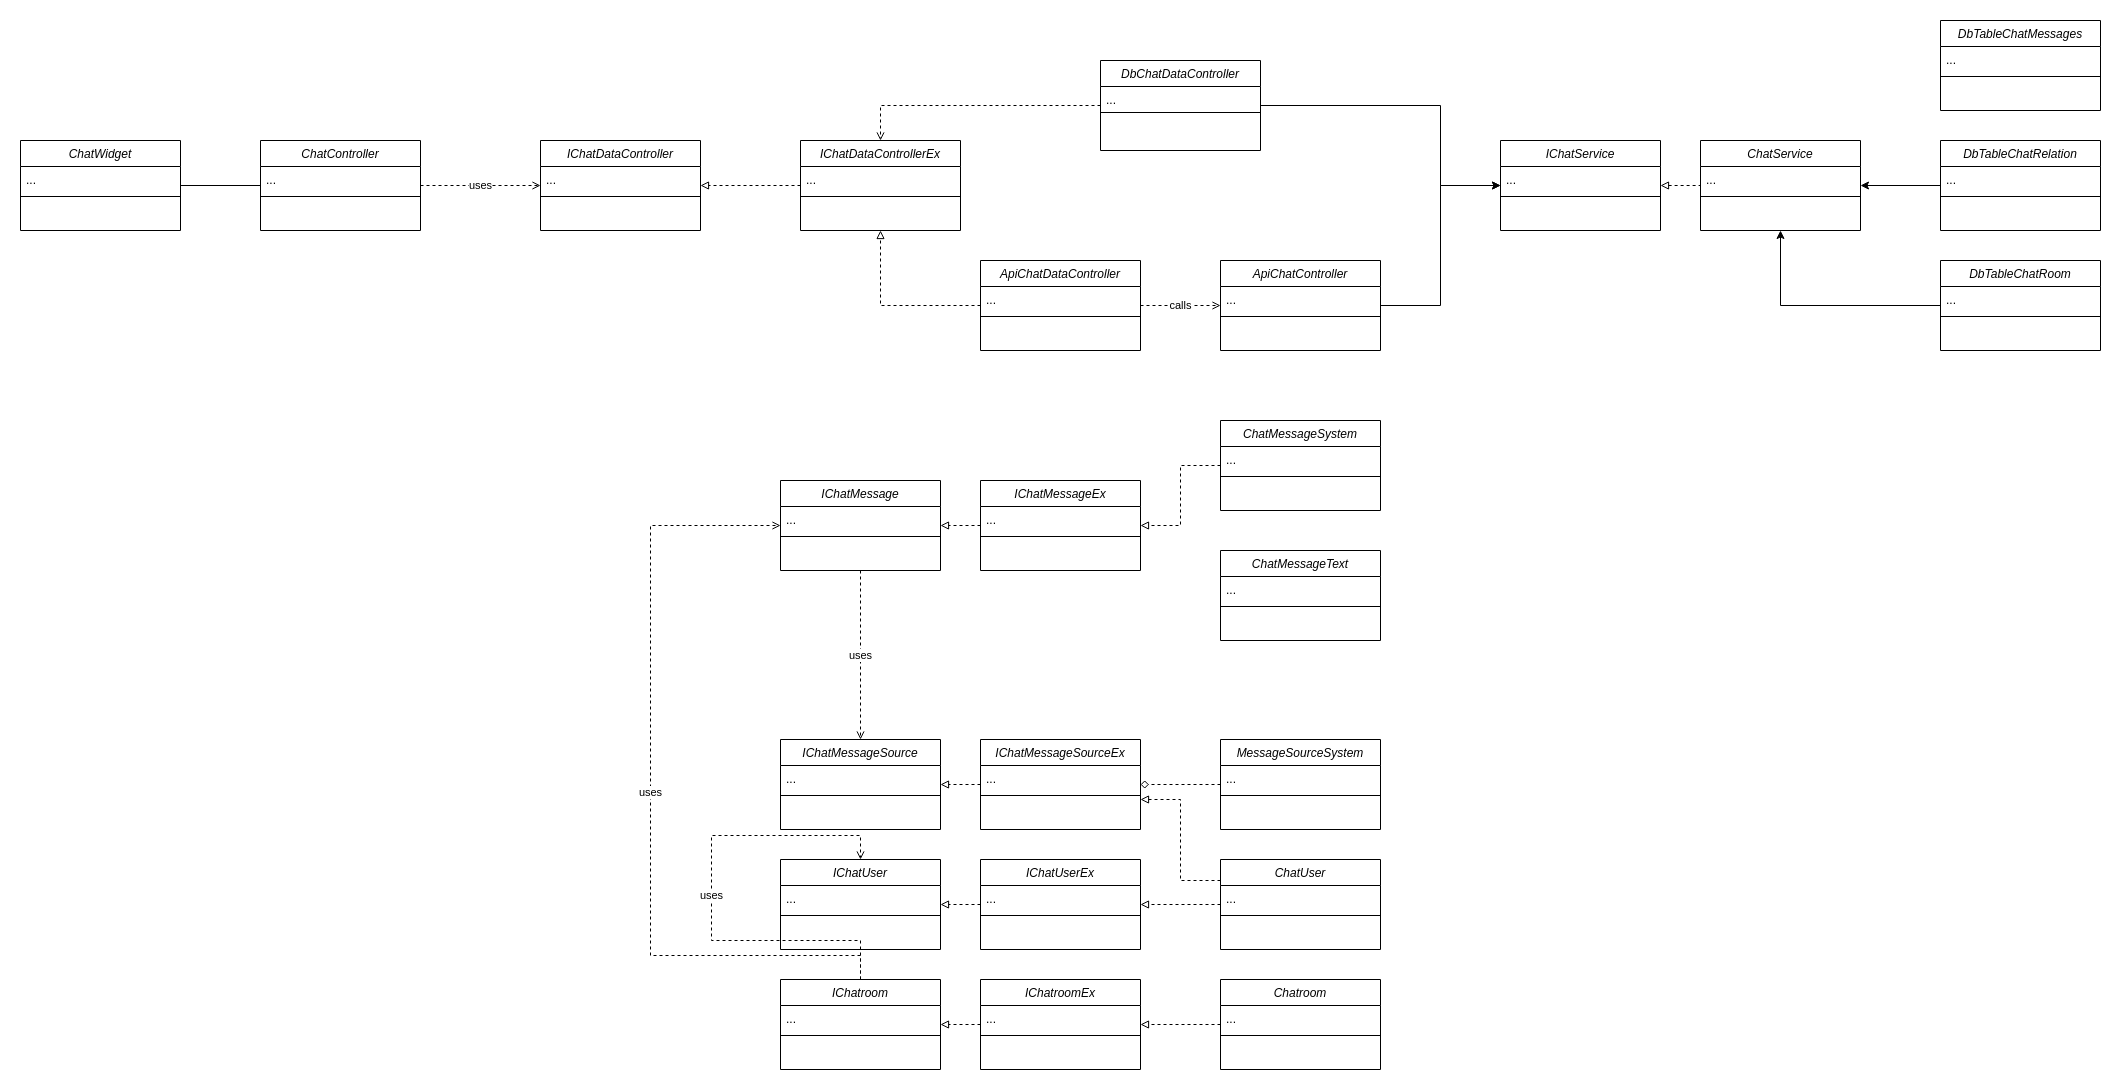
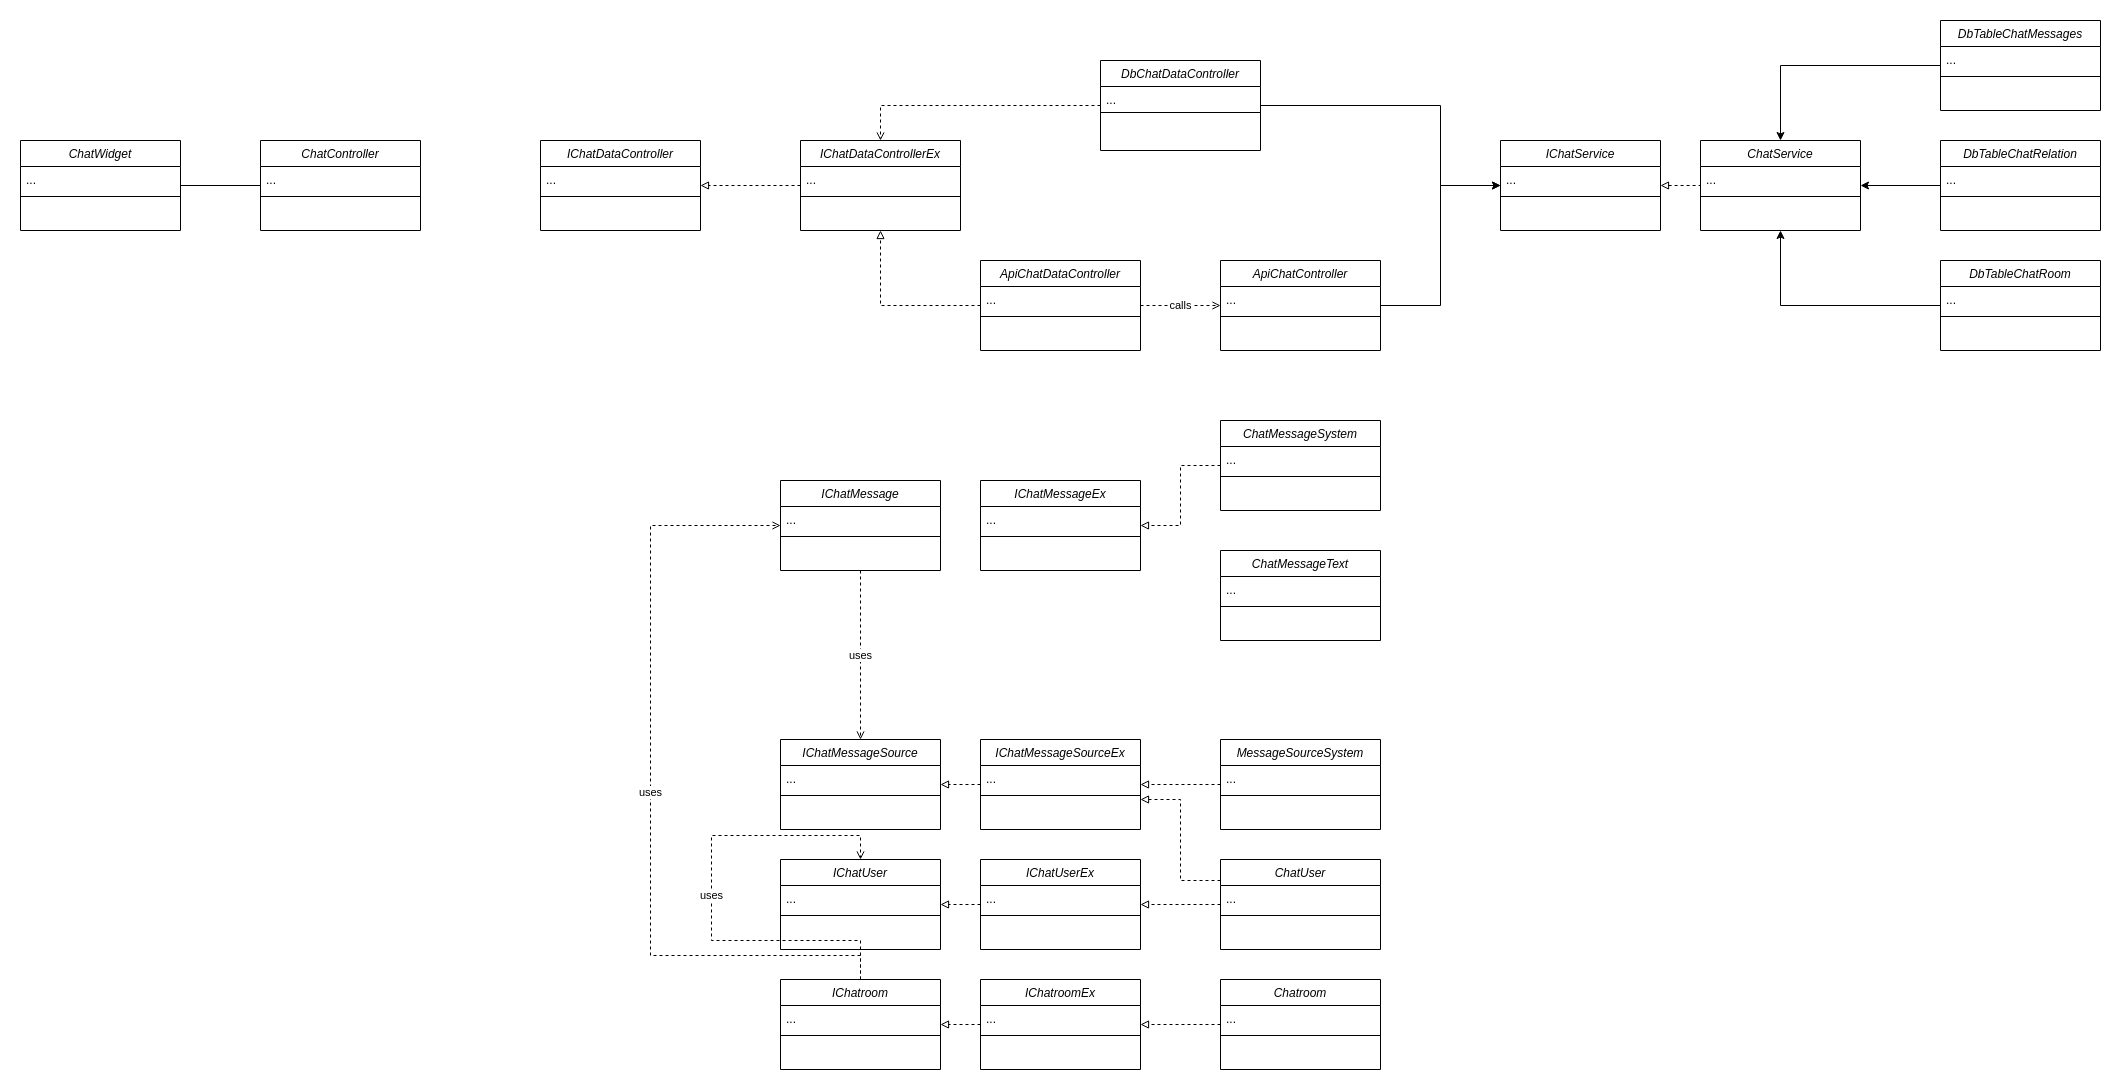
edge "DbTableChatMessages" -> "ChatService": added
edge "ChatController" -> "IChatDataController": removed, label "uses"
edge "IChatMessageEx" -> "IChatMessage": removed
edge "MessageSourceSystem" -> "IChatMessageSourceEx": arrowhead diamond -> block
